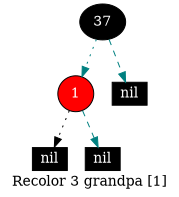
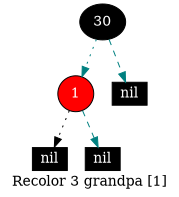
node "37": label "37" -> "30"
